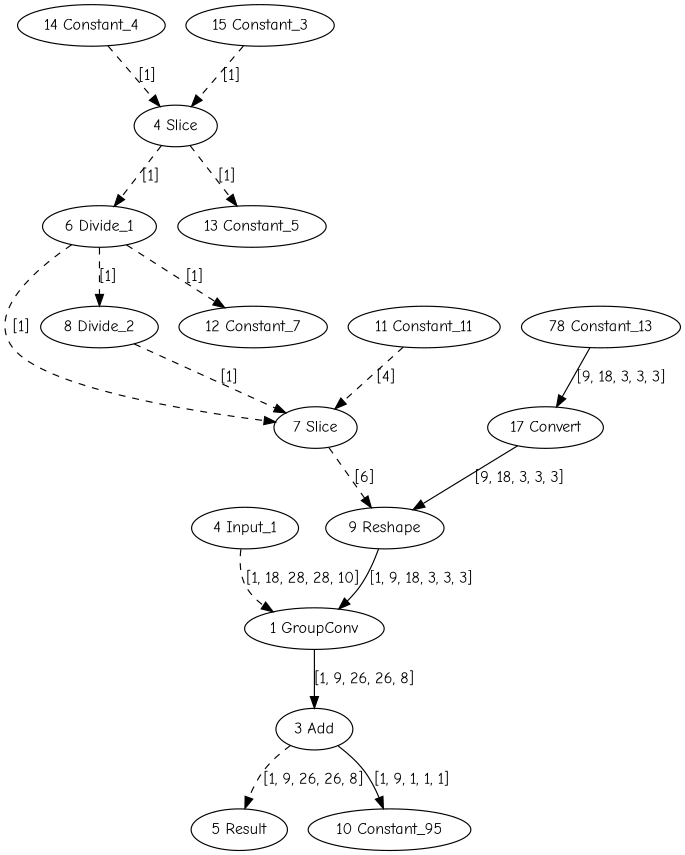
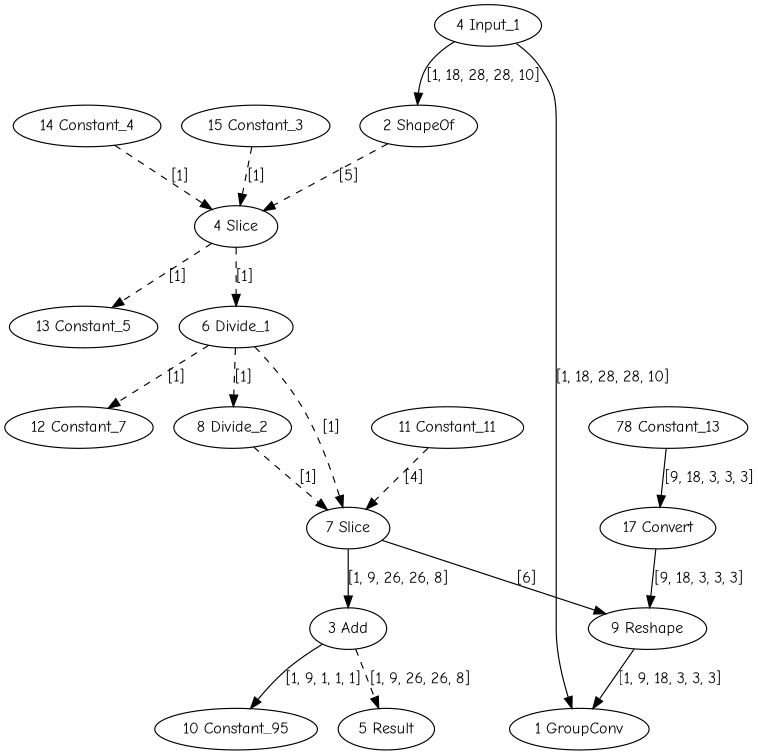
node "2 ShapeOf": added
edge "7 Slice" -> "9 Reshape": style dashed -> solid
edge "4 Input_1" -> "1 GroupConv": style dashed -> solid
edge "1 GroupConv" -> "3 Add": now "7 Slice" -> "3 Add"
